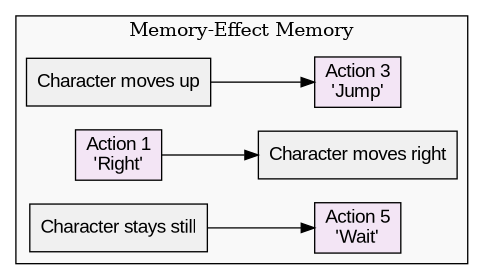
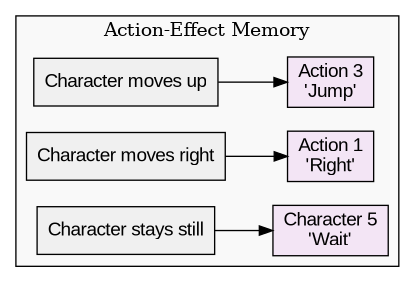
cluster "Memory-Effect Memory": label "Memory-Effect Memory" -> "Action-Effect Memory"
edge "Action 1 'Right'" -> "Character moves right": reversed
node "Action 5 'Wait'": label "Action 5 'Wait'" -> "Character 5 'Wait'"
